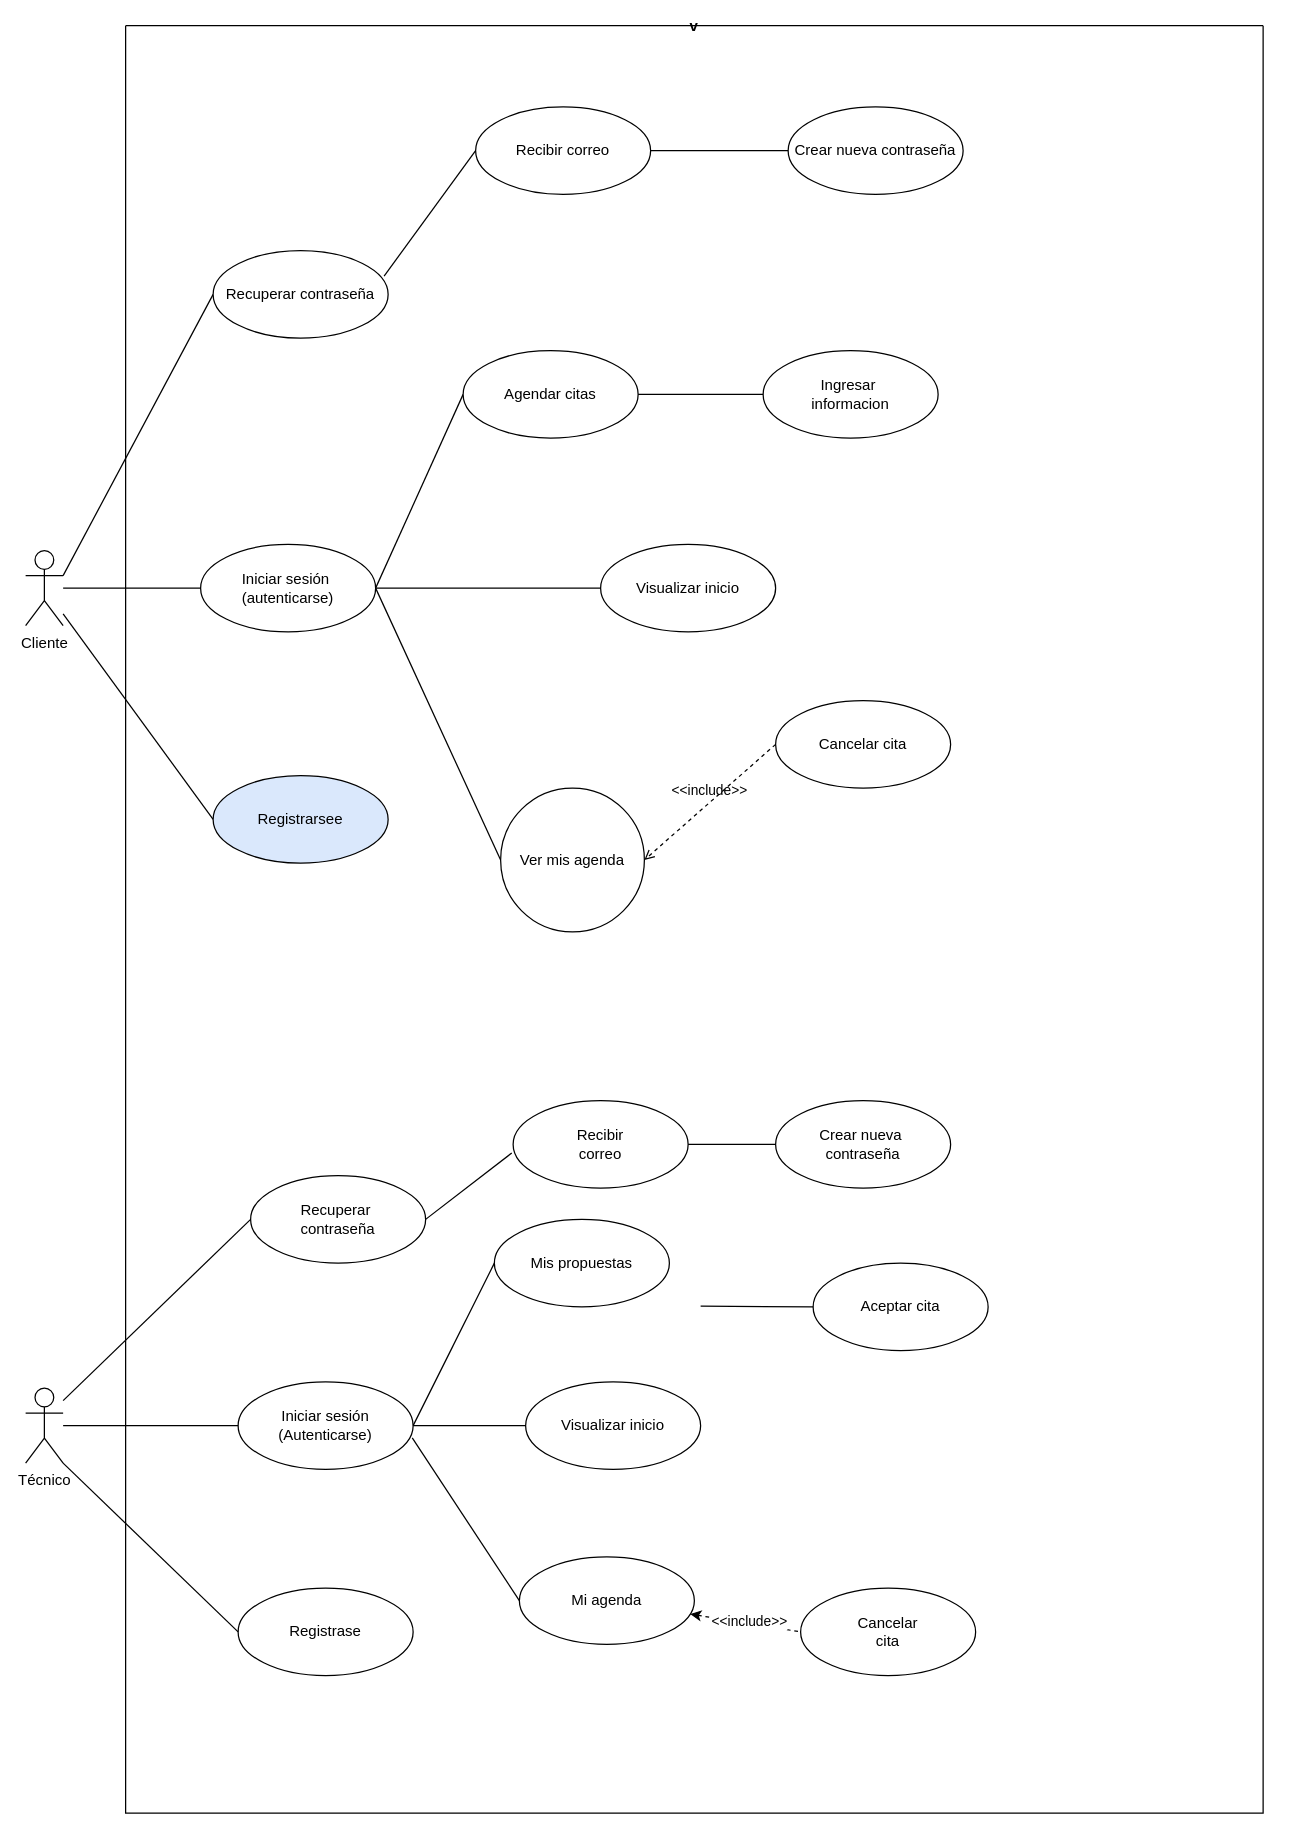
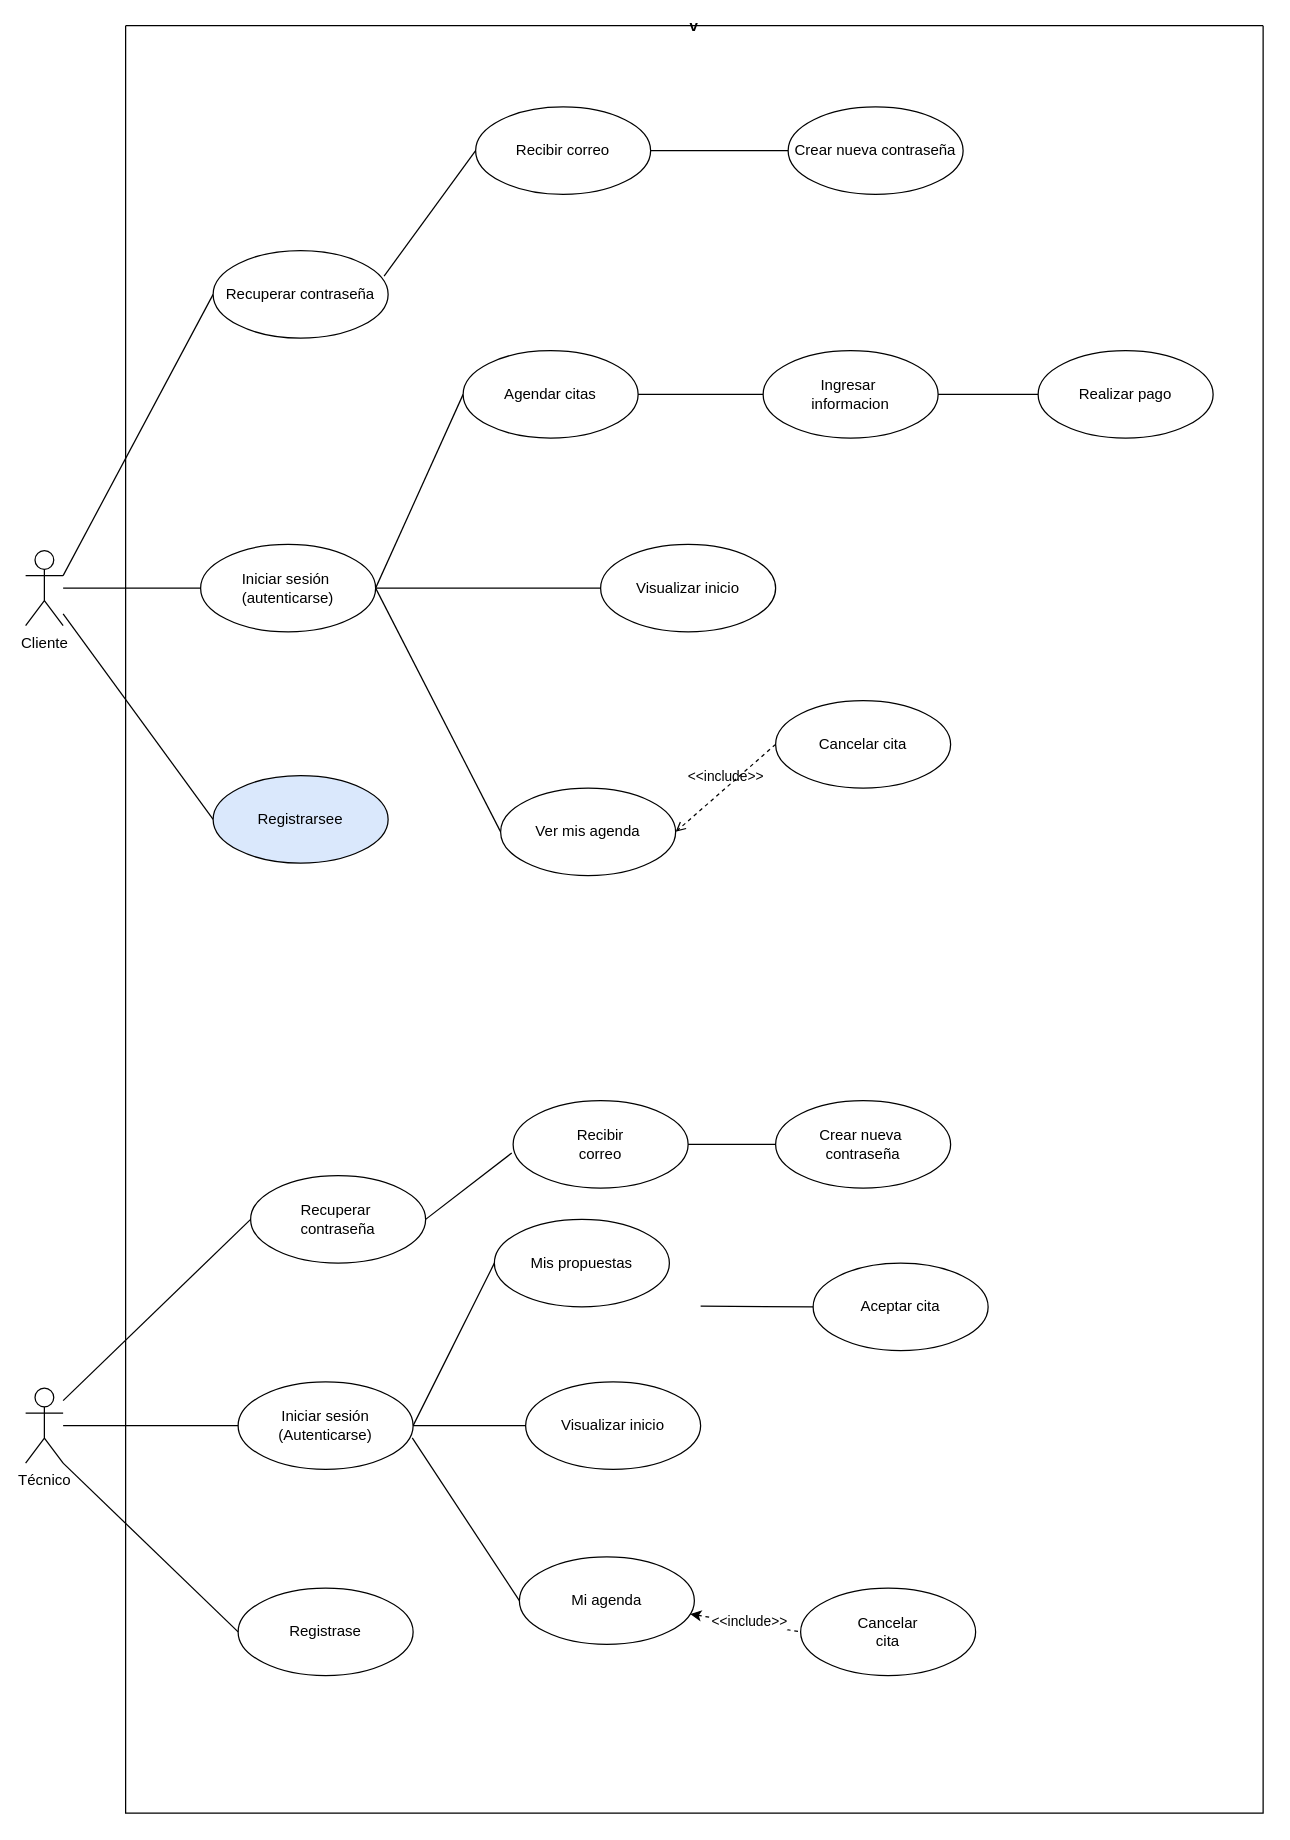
edge "Ingresar informacion" -- "Realizar pago": added
node "Realizar pago": added
node "Ver mis agenda": size 144x144 -> 175x88
